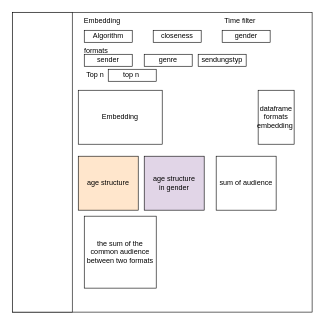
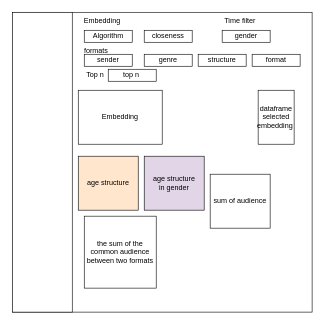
node "closeness": moved (177, 36) -> (168, 36)
node "sendungstyp": label "sendungstyp" -> "structure"
node "format": added
node "dataframe formats embedding": label "dataframe formats embedding" -> "dataframe selected embedding"
node "sum of audience": moved (246, 183) -> (240, 201)
